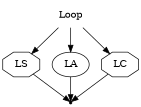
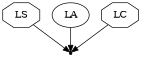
node "Loop": removed
